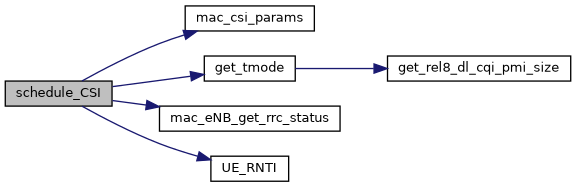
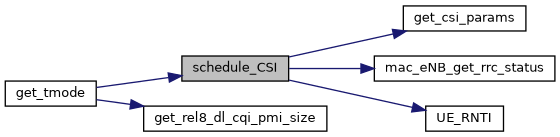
node "mac_csi_params": label "mac_csi_params" -> "get_csi_params"
edge "schedule_CSI" -> "get_tmode": reversed
